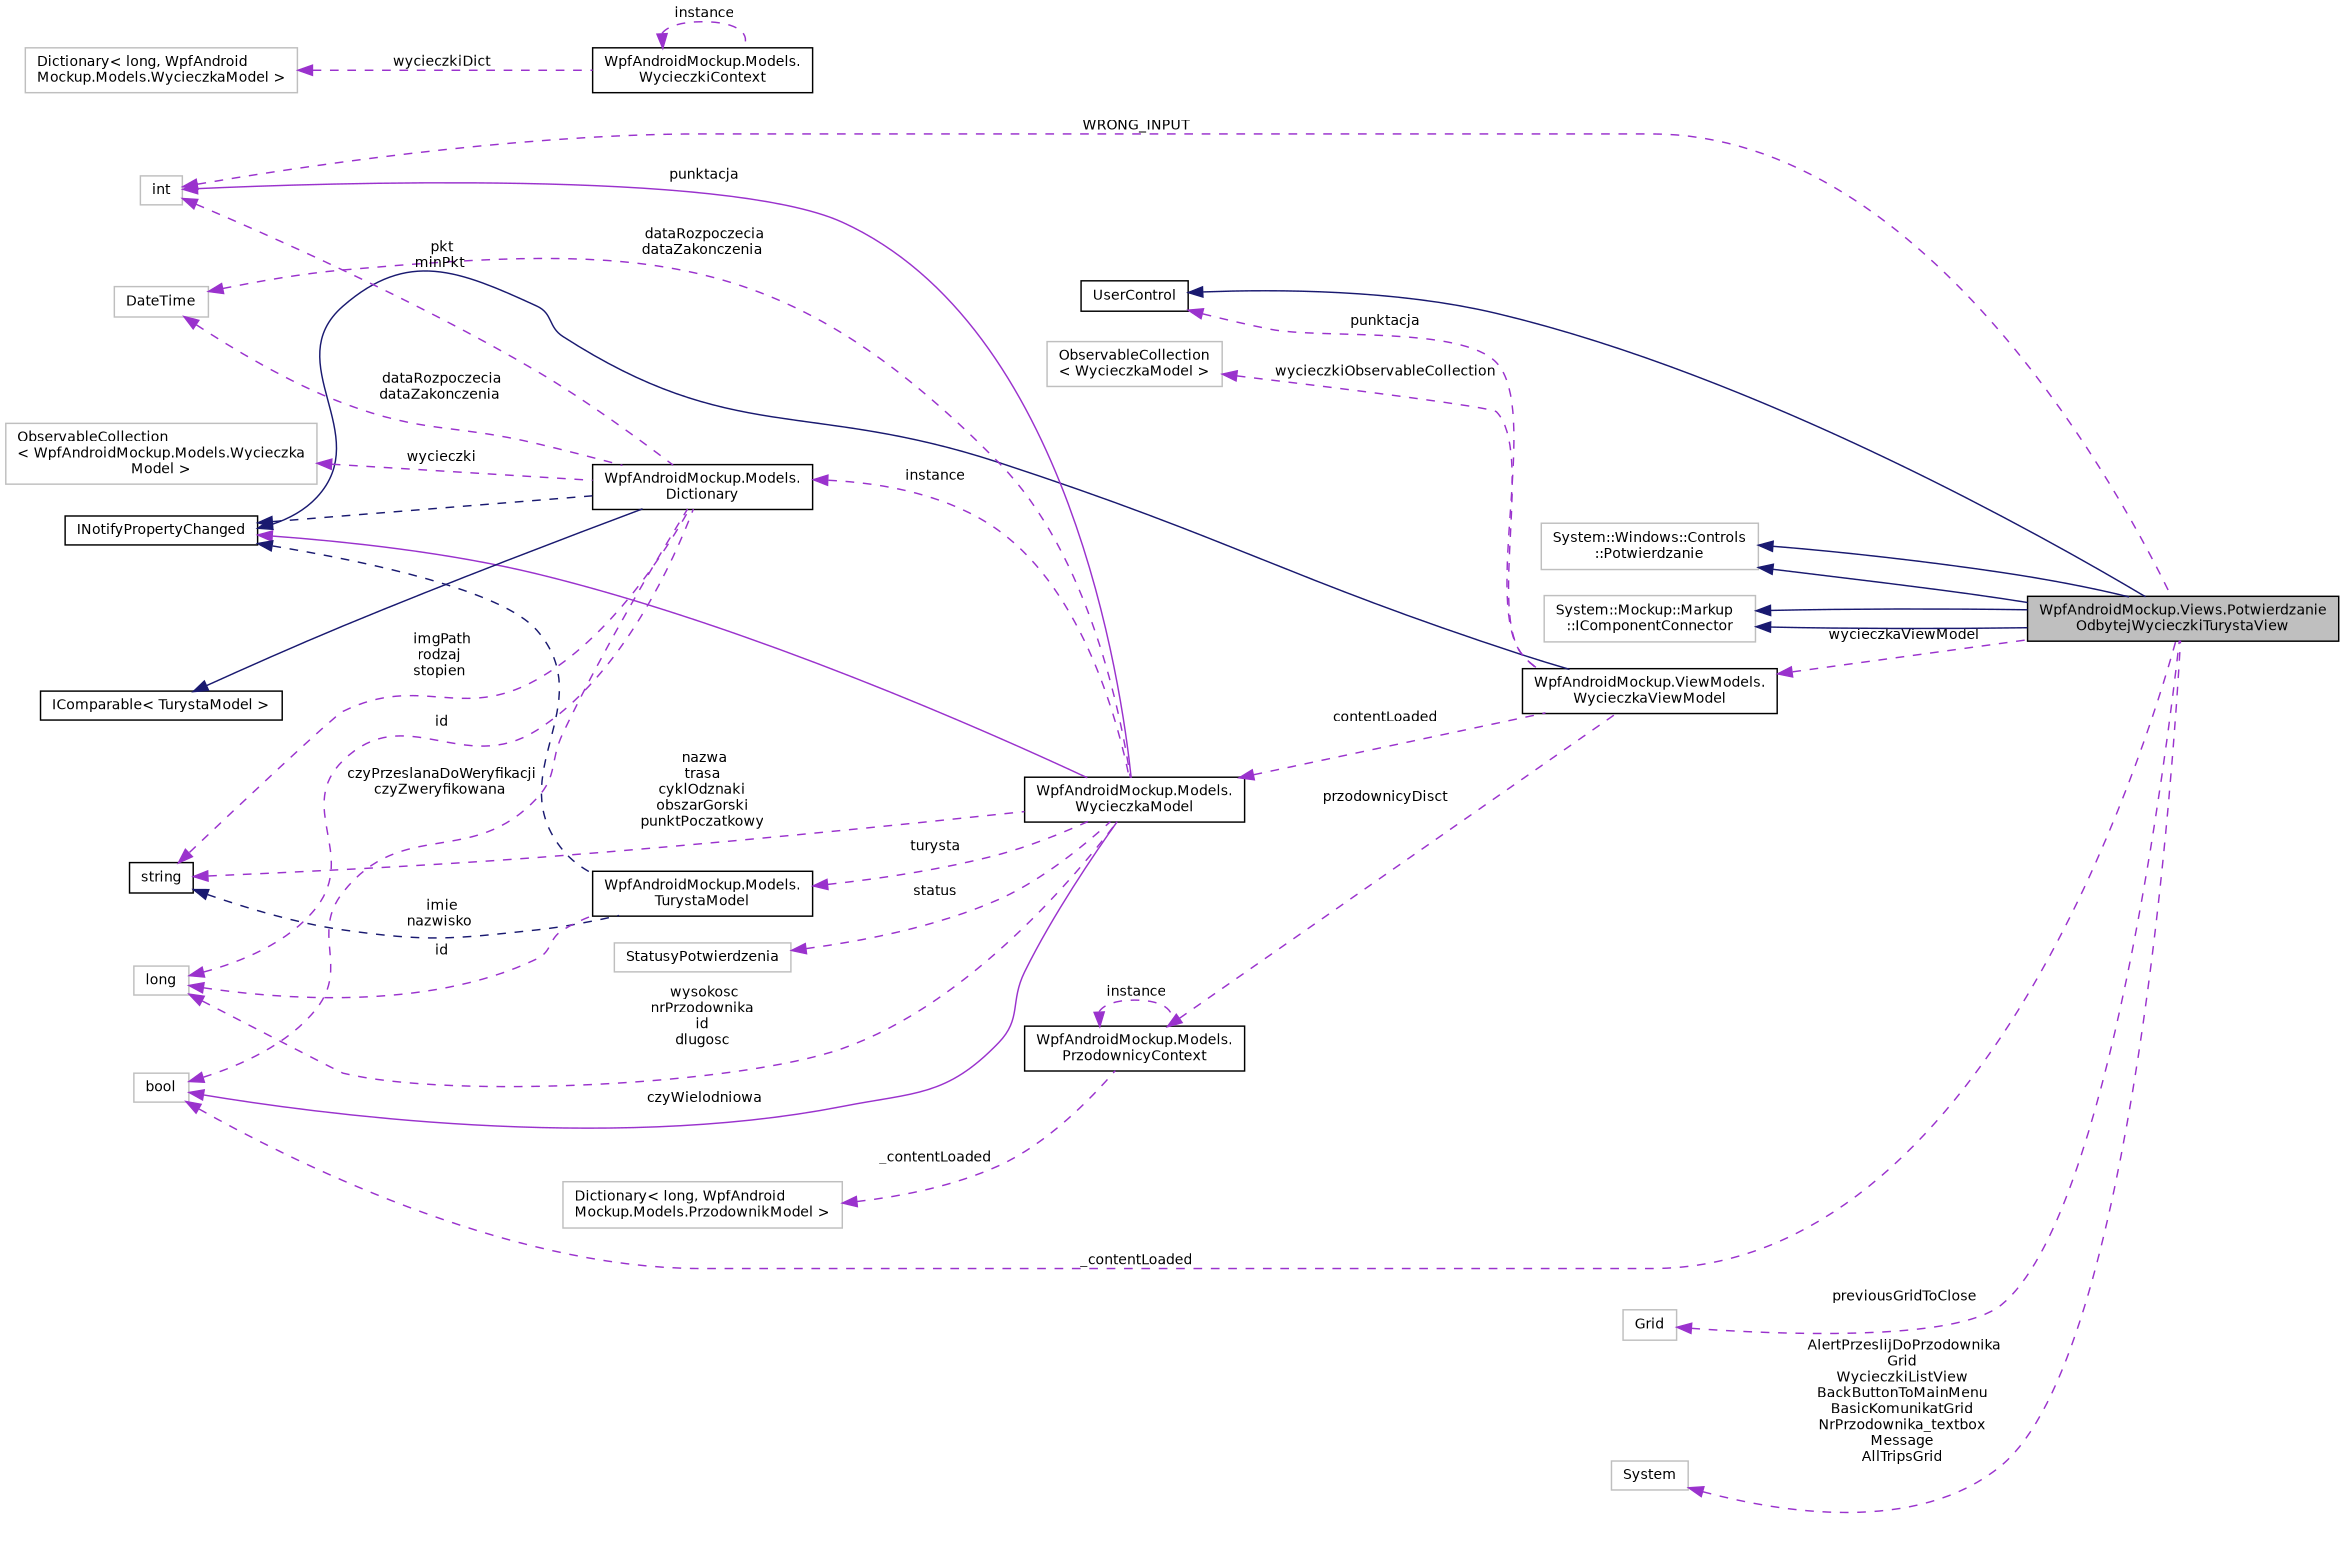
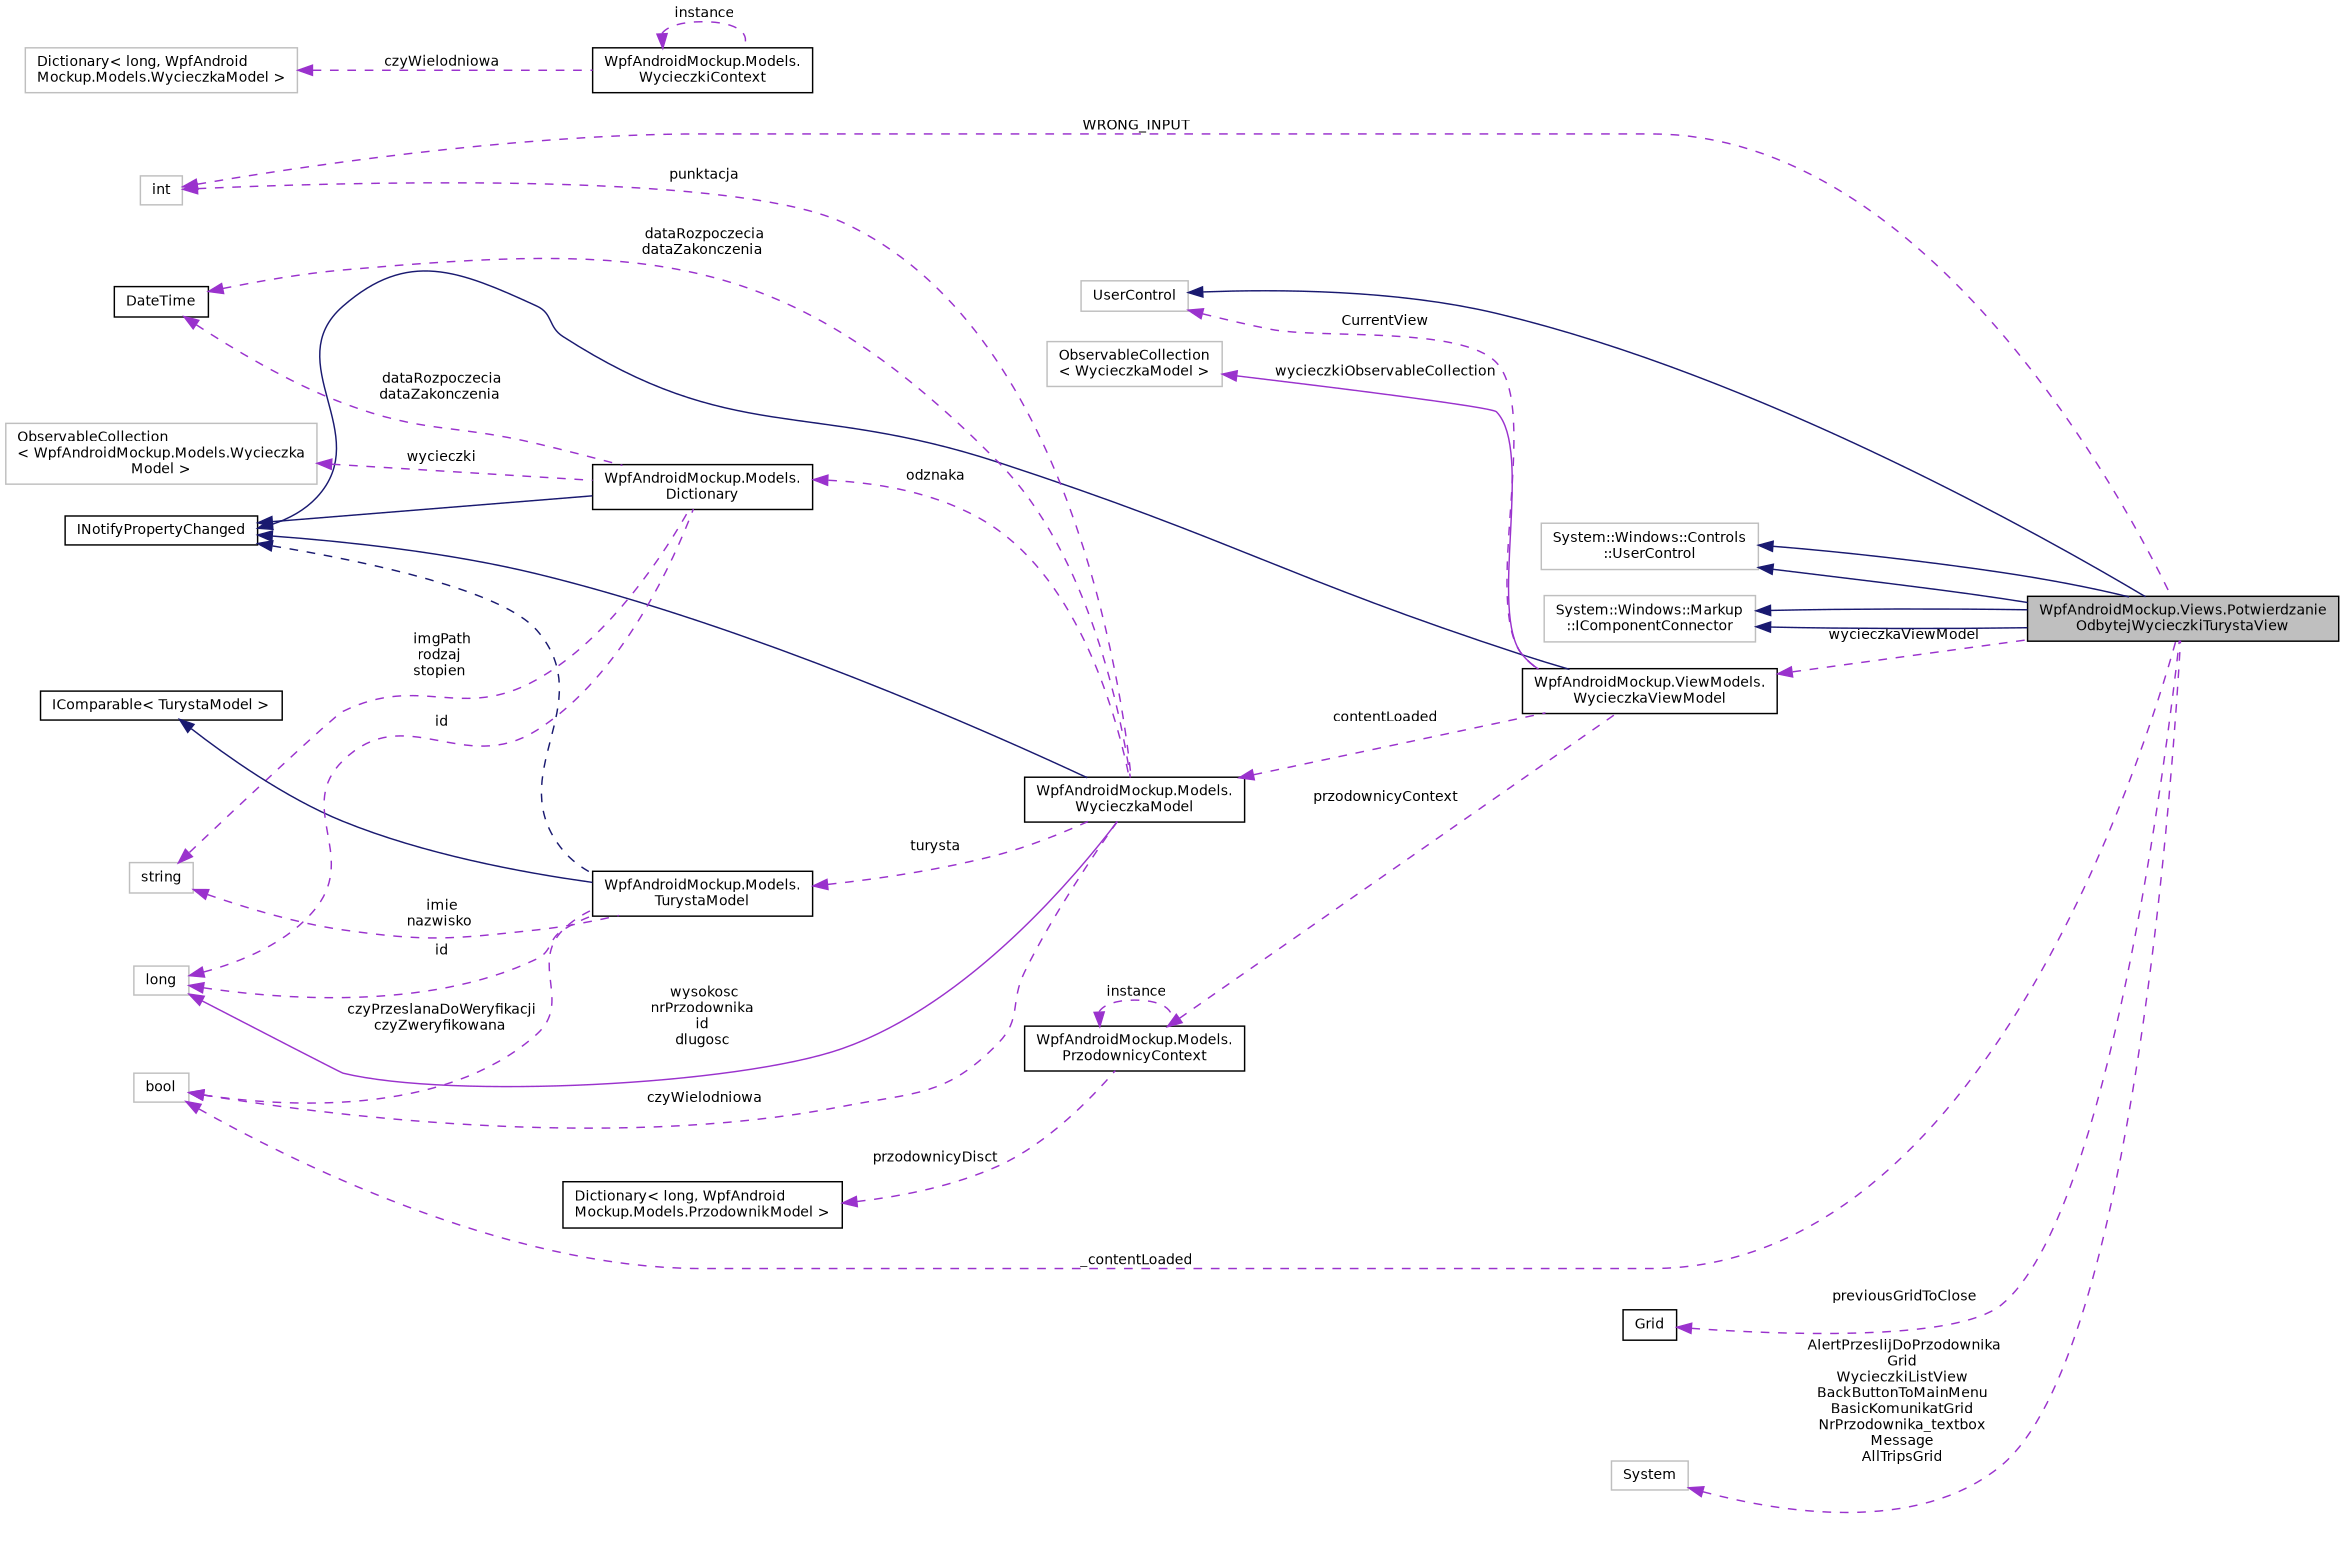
edge "WpfAndroidMockup.Models. WycieczkiContext" -> "Dictionary< long, WpfAndroid Mockup.Models.WycieczkaModel >": label " wycieczkiDict" -> " czyWielodniowa"
edge "WpfAndroidMockup.Models. WycieczkaModel" -> "int": style solid -> dashed
node "UserControl": color black -> grey75
node "DateTime": color grey75 -> black
edge "WpfAndroidMockup.Models. Dictionary" -> "int": removed, label "pkt minPkt"
edge "WpfAndroidMockup.ViewModels. WycieczkaViewModel" -> "UserControl": label " punktacja" -> " CurrentView"
edge "WpfAndroidMockup.ViewModels. WycieczkaViewModel" -> "ObservableCollection < WycieczkaModel >": style dashed -> solid
edge "WpfAndroidMockup.Models. WycieczkaModel" -> "WpfAndroidMockup.Models. Dictionary": label " instance" -> " odznaka"
edge "WpfAndroidMockup.Models. Dictionary" -> "INotifyPropertyChanged": style dashed -> solid
node "System::Windows::Controls ::Potwierdzanie": label "System::Windows::Controls ::Potwierdzanie" -> "System::Windows::Controls ::UserControl"
edge "WpfAndroidMockup.Models. Dictionary" -> "IComparable< TurystaModel >": now "WpfAndroidMockup.Models. TurystaModel" -> "IComparable< TurystaModel >"
edge "WpfAndroidMockup.Models. WycieczkaModel" -> "INotifyPropertyChanged": color darkorchid3 -> midnightblue
node "System::Mockup::Markup ::IComponentConnector": label "System::Mockup::Markup ::IComponentConnector" -> "System::Windows::Markup ::IComponentConnector"
edge "WpfAndroidMockup.ViewModels. WycieczkaViewModel" -> "WpfAndroidMockup.Models. PrzodownicyContext": label " przodownicyDisct" -> " przodownicyContext"
edge "WpfAndroidMockup.Models. Dictionary" -> "bool": now "WpfAndroidMockup.Models. TurystaModel" -> "bool"
edge "WpfAndroidMockup.Models. WycieczkaModel" -> "string": removed, label "nazwa trasa cyklOdznaki obszarGorski punktPoczatkowy"
node "string": color black -> grey75
edge "WpfAndroidMockup.Models. TurystaModel" -> "string": color midnightblue -> darkorchid3
node "StatusyPotwierdzenia": removed
edge "WpfAndroidMockup.Models. WycieczkaModel" -> "long": style dashed -> solid
edge "WpfAndroidMockup.Models. WycieczkaModel" -> "bool": style solid -> dashed
edge "WpfAndroidMockup.Models. PrzodownicyContext" -> "Dictionary< long, WpfAndroid Mockup.Models.PrzodownikModel >": label " _contentLoaded" -> " przodownicyDisct"
node "Dictionary< long, WpfAndroid Mockup.Models.PrzodownikModel >": color grey75 -> black
node "Grid": color grey75 -> black
